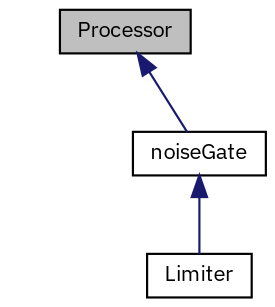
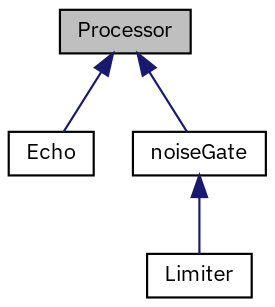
node "Echo": added
